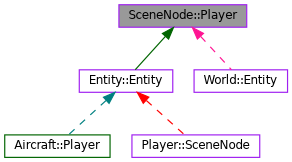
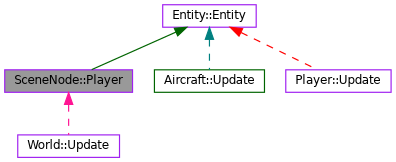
edge "Entity::Entity" -> "SceneNode::Player": reversed
node "World::Entity": label "World::Entity" -> "World::Update"
node "Aircraft::Player": label "Aircraft::Player" -> "Aircraft::Update"
node "Player::SceneNode": label "Player::SceneNode" -> "Player::Update"
